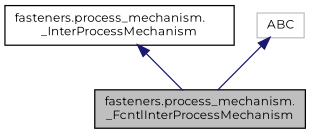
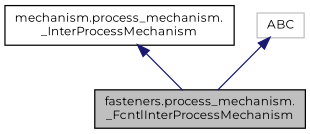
node "fasteners.process_mechanism. _InterProcessMechanism": label "fasteners.process_mechanism. _InterProcessMechanism" -> "mechanism.process_mechanism. _InterProcessMechanism"
